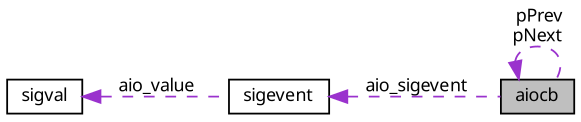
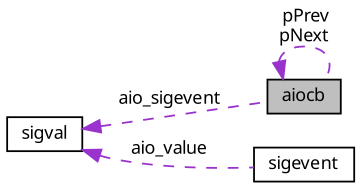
edge "aiocb" -> "sigevent": now "aiocb" -> "sigval"
